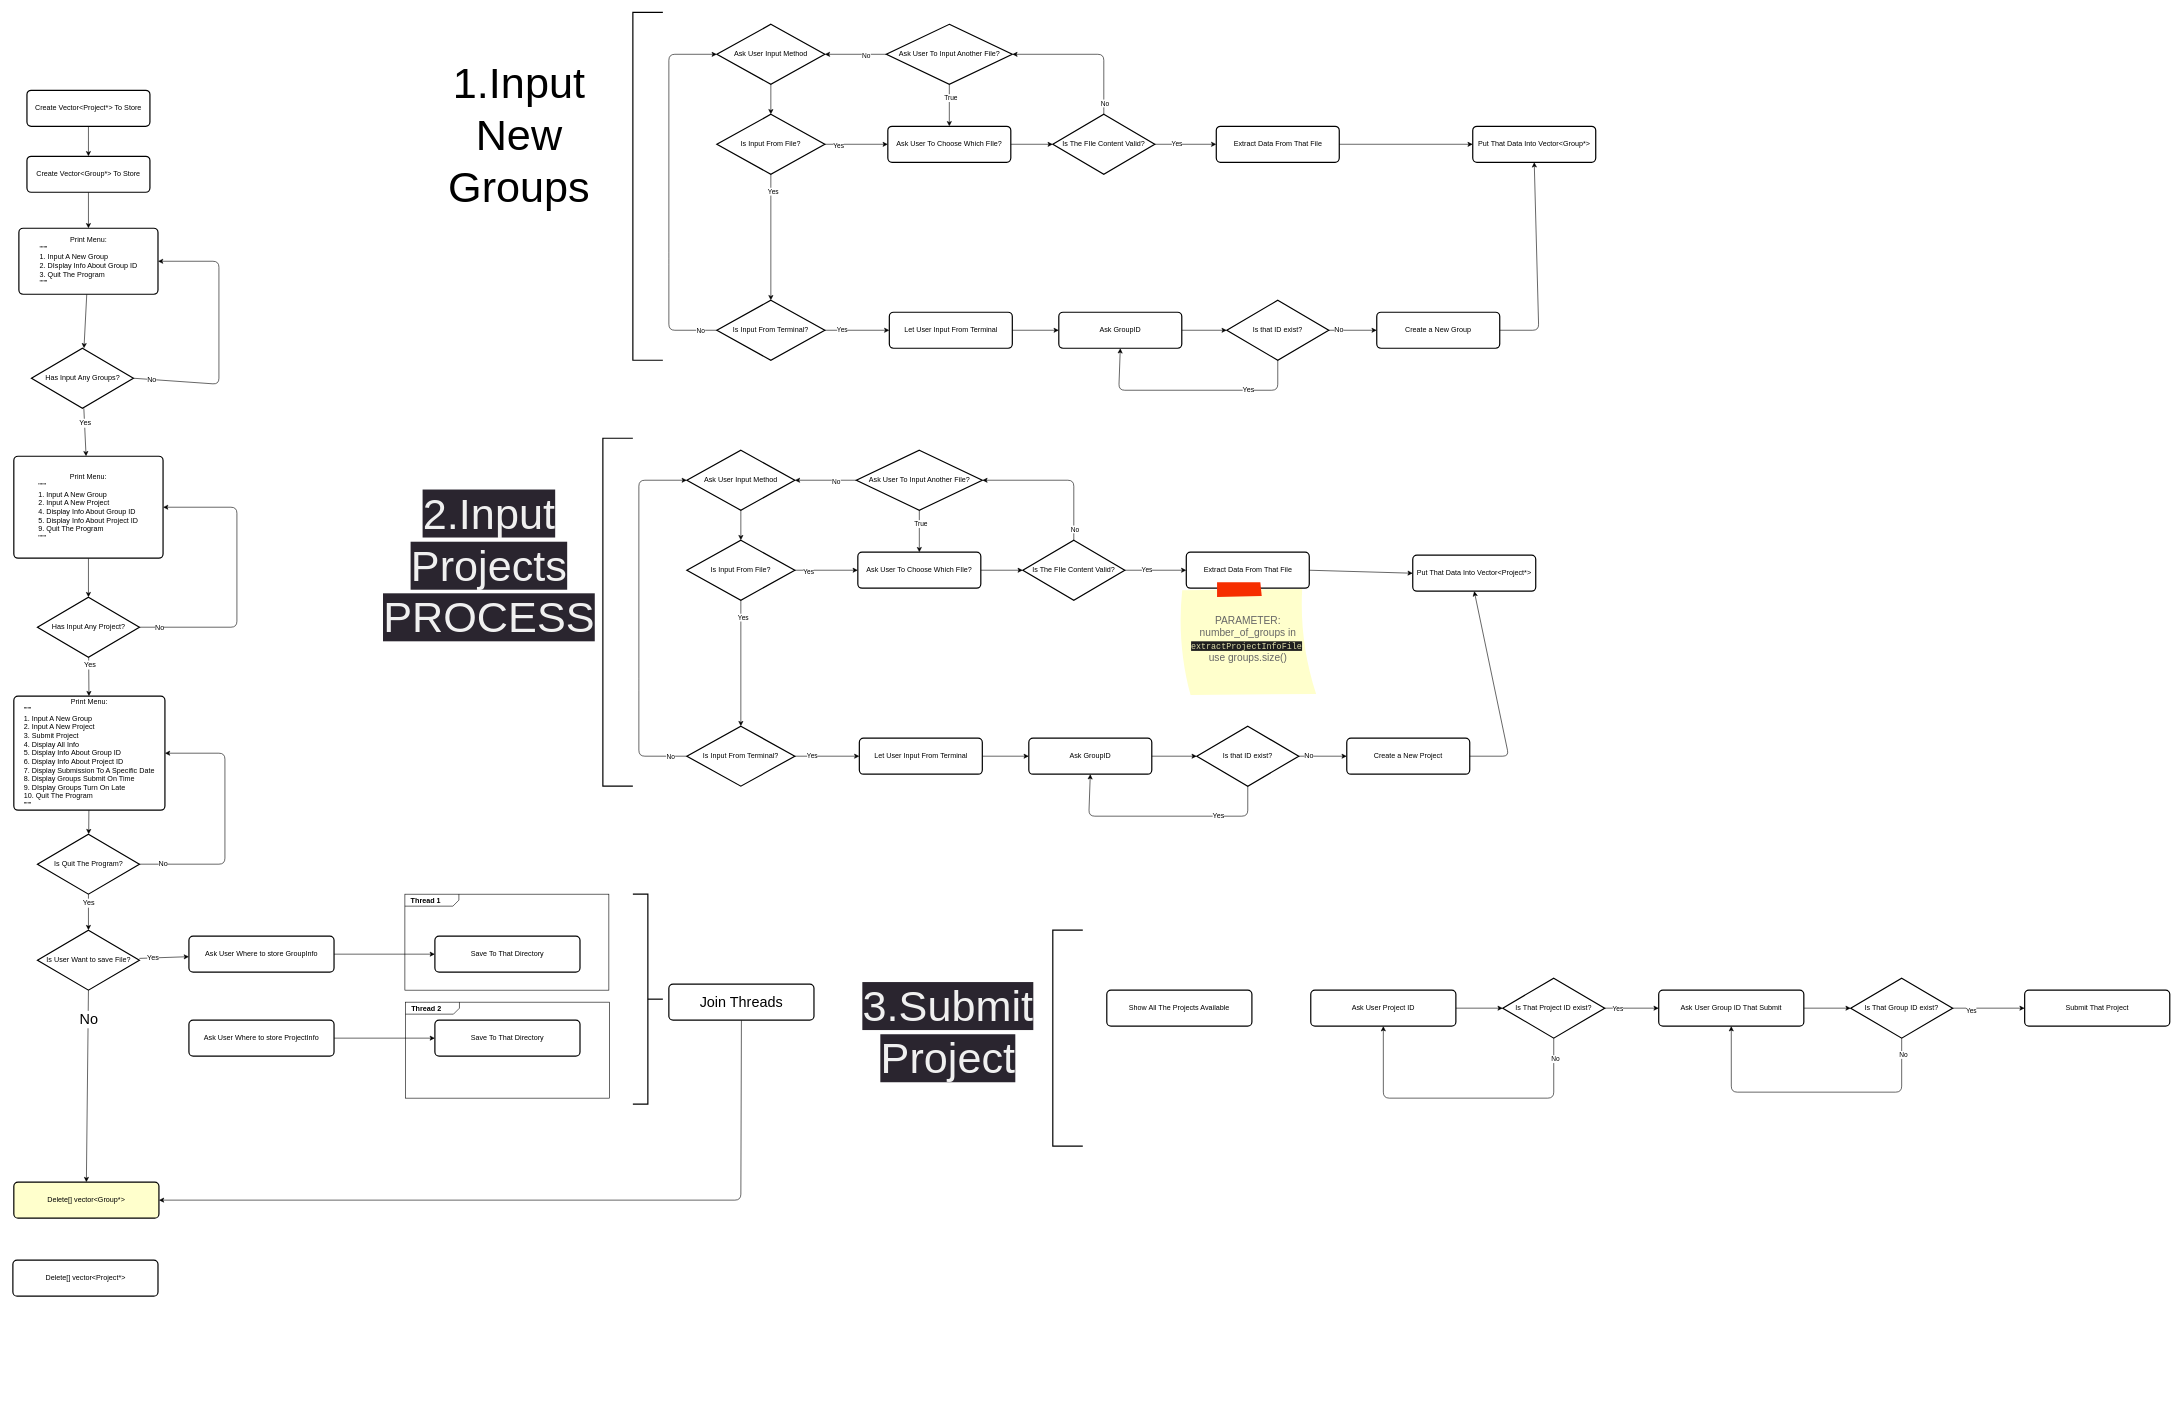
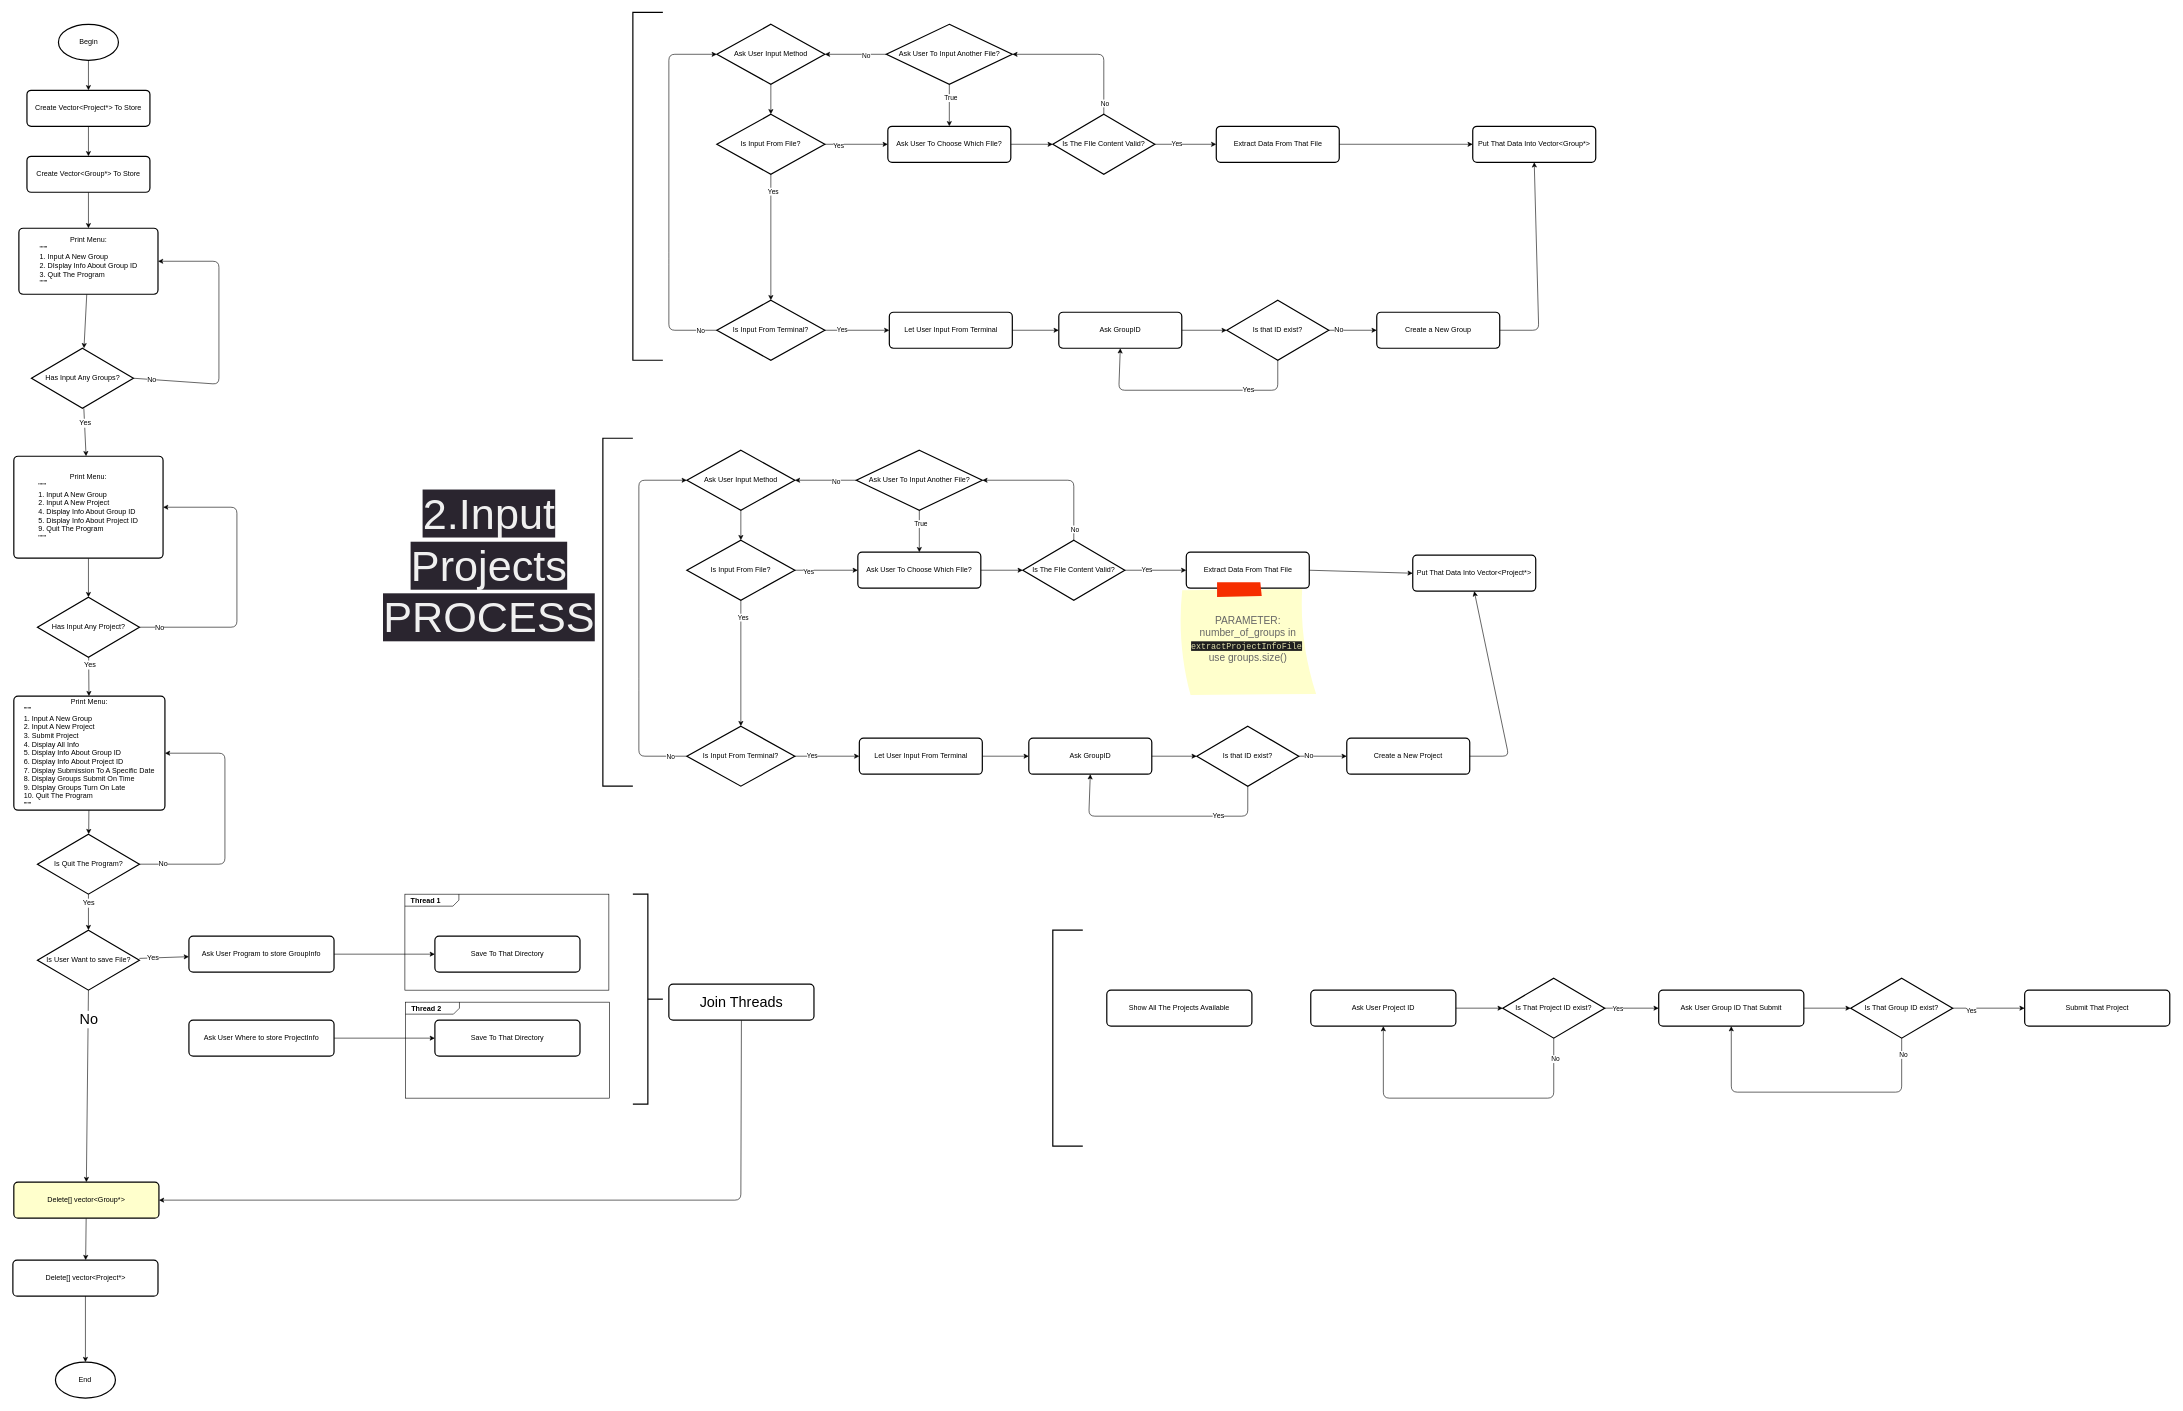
node "Begin": added
edge "Begin" -> "Create Vector<Project*> To Store": added
node "1.Input New Groups": removed
node "Ask User Where to store GroupInfo": label "Ask User Where to store GroupInfo" -> "Ask User Program to store GroupInfo"
node "3.SubmitProject": removed
edge "Delete[] vector<Group*>" -> "Delete[] vector<Project*>": added
edge "Delete[] vector<Project*>" -> "End": added
node "End": added
